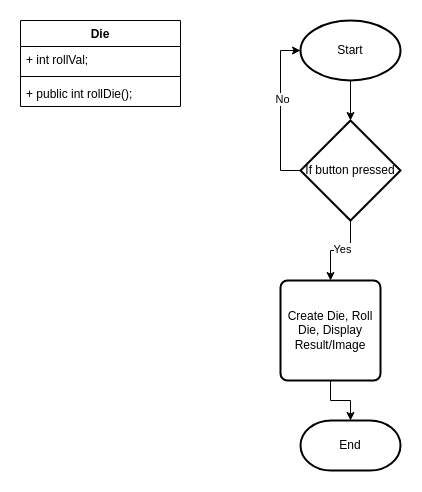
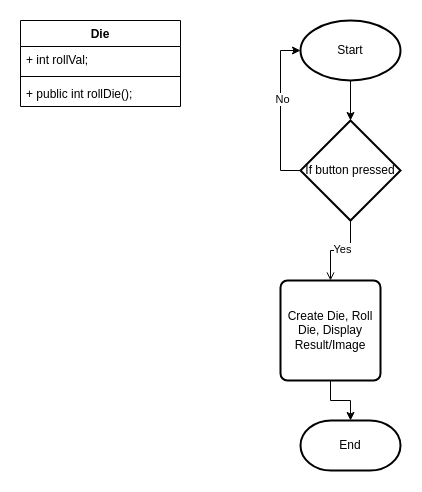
edge "If button pressed" -> "Create Die, Roll Die, Display Result/Image": arrowhead classic -> open
